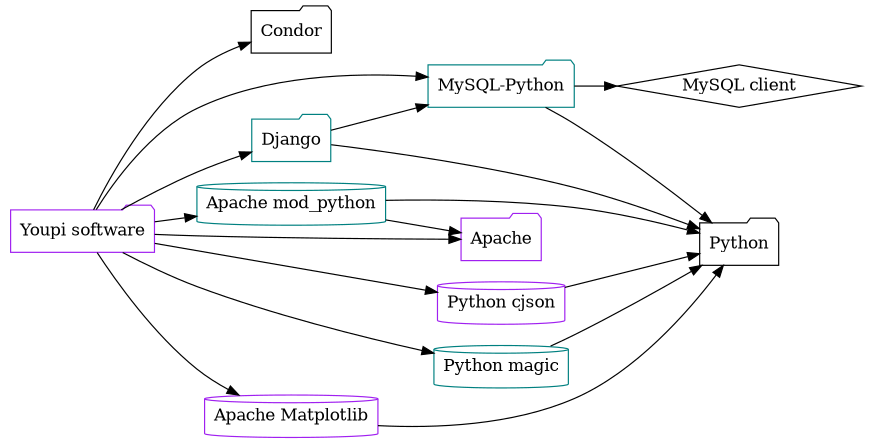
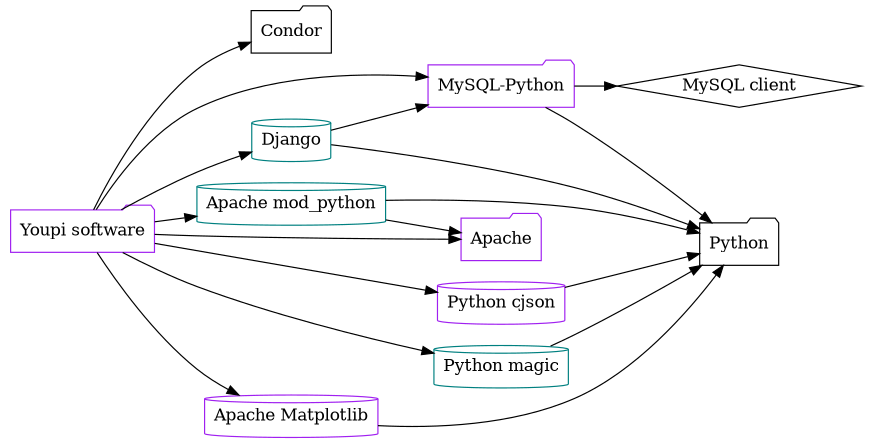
node "MySQL-Python": color teal -> purple
node "Django": shape folder -> cylinder
